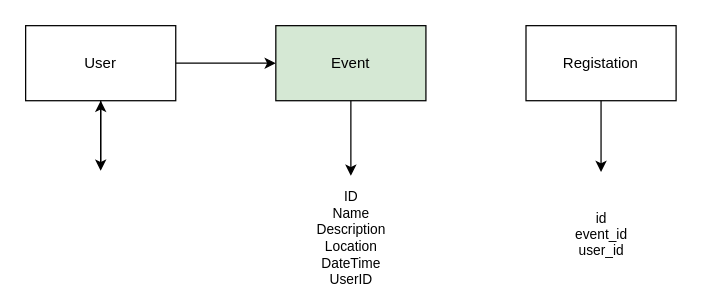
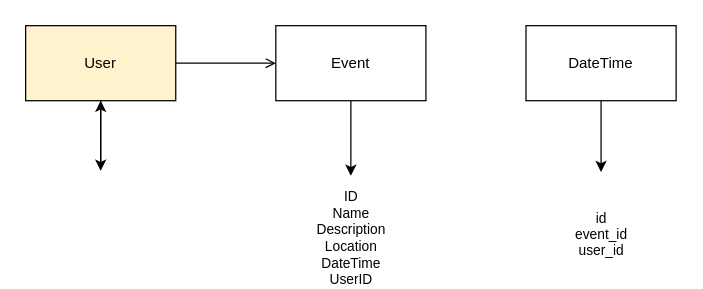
node "User": fillcolor #ffffff -> #fff2cc
edge "User" -> "Event": arrowhead classic -> open
node "Event": fillcolor #d5e8d4 -> #ffffff
node "Registation": label "Registation" -> "DateTime"
